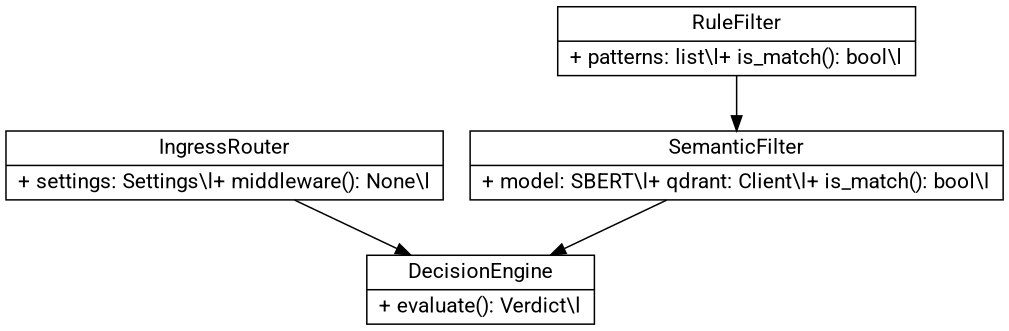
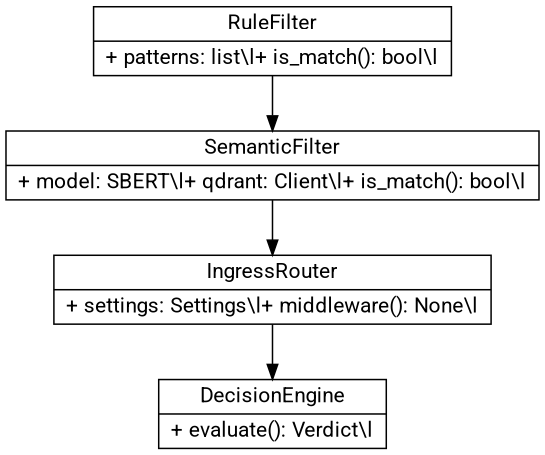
edge "SemanticFilter" -> "DecisionEngine": now "SemanticFilter" -> "IngressRouter"
